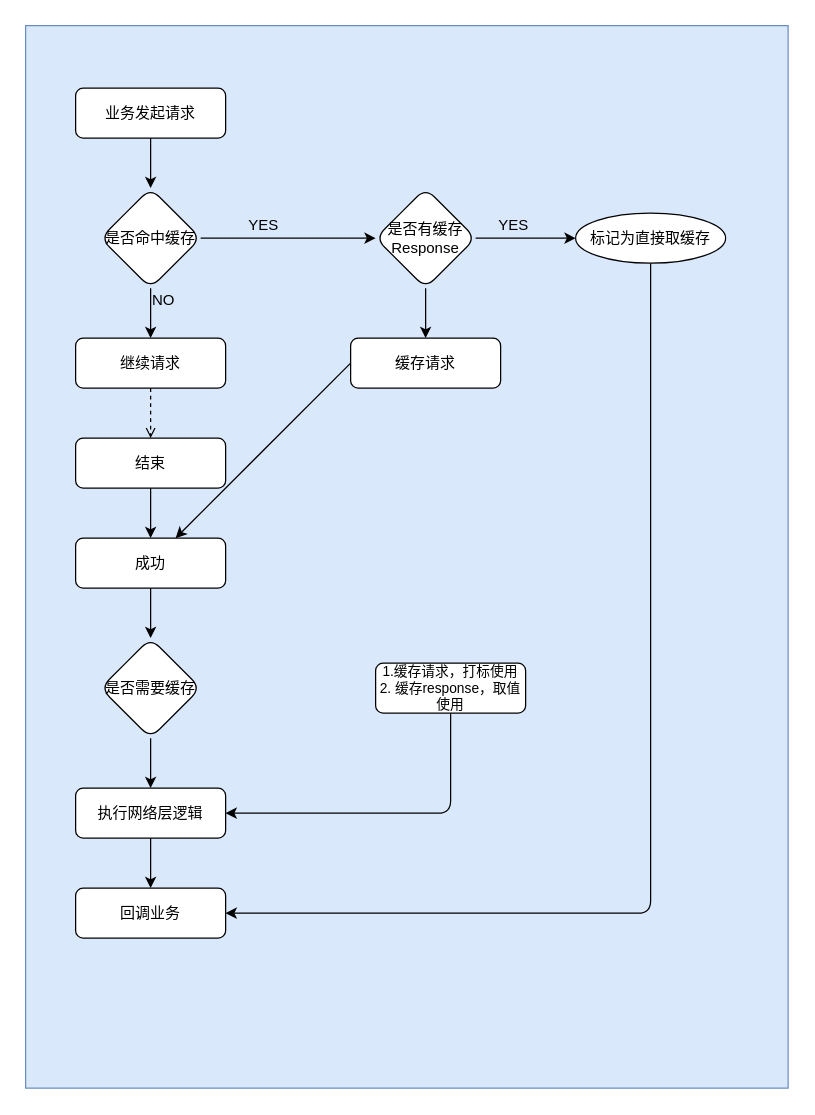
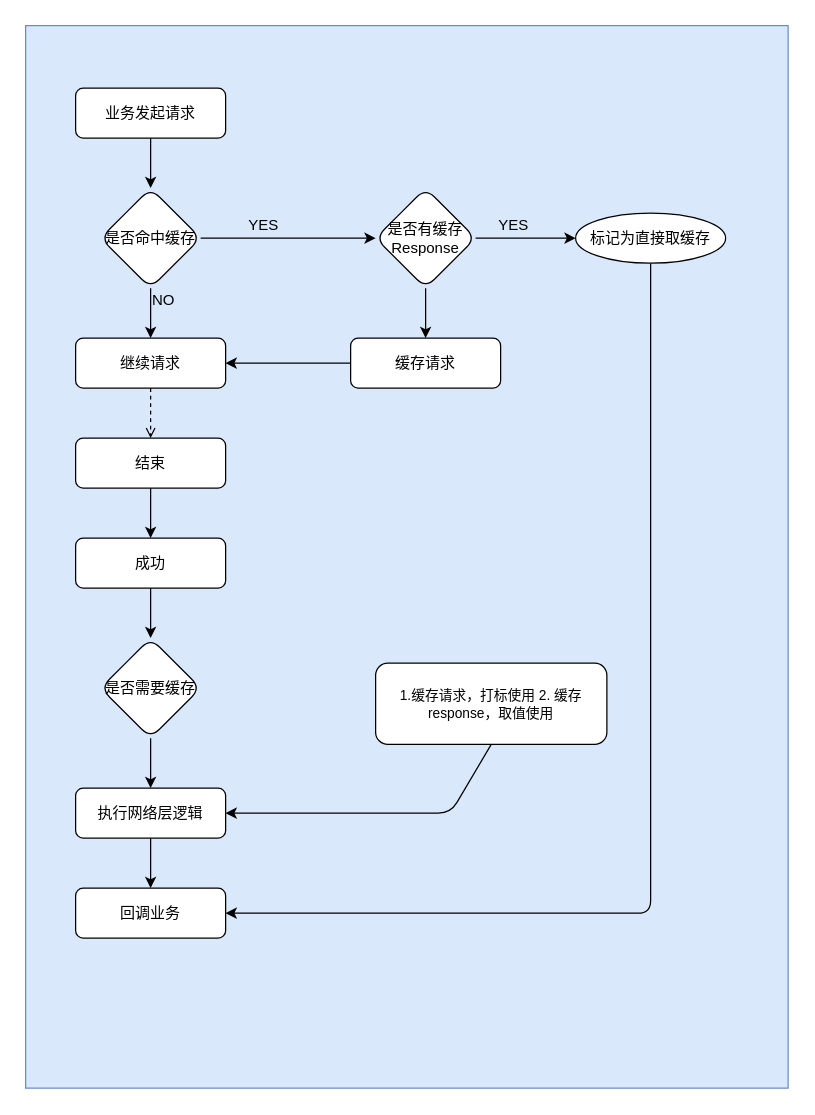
edge "缓存请求" -> "成功": now "缓存请求" -> "继续请求"
node "1.缓存请求，打标使用 2. 缓存response，取值使用": size 150x50 -> 231x81
